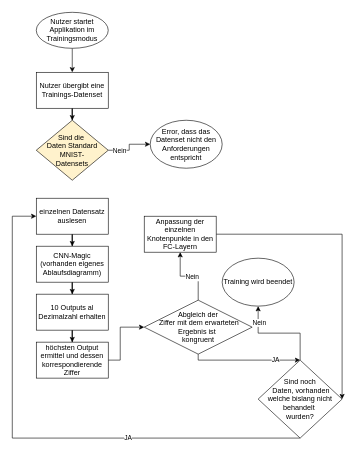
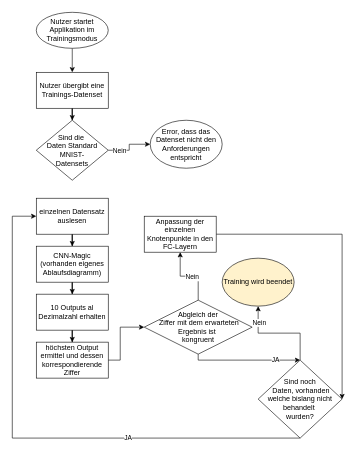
node "Sind die Daten Standard MNIST- Datensets": fillcolor #fff2cc -> #ffffff
node "Training wird beendet": fillcolor #ffffff -> #fff2cc
